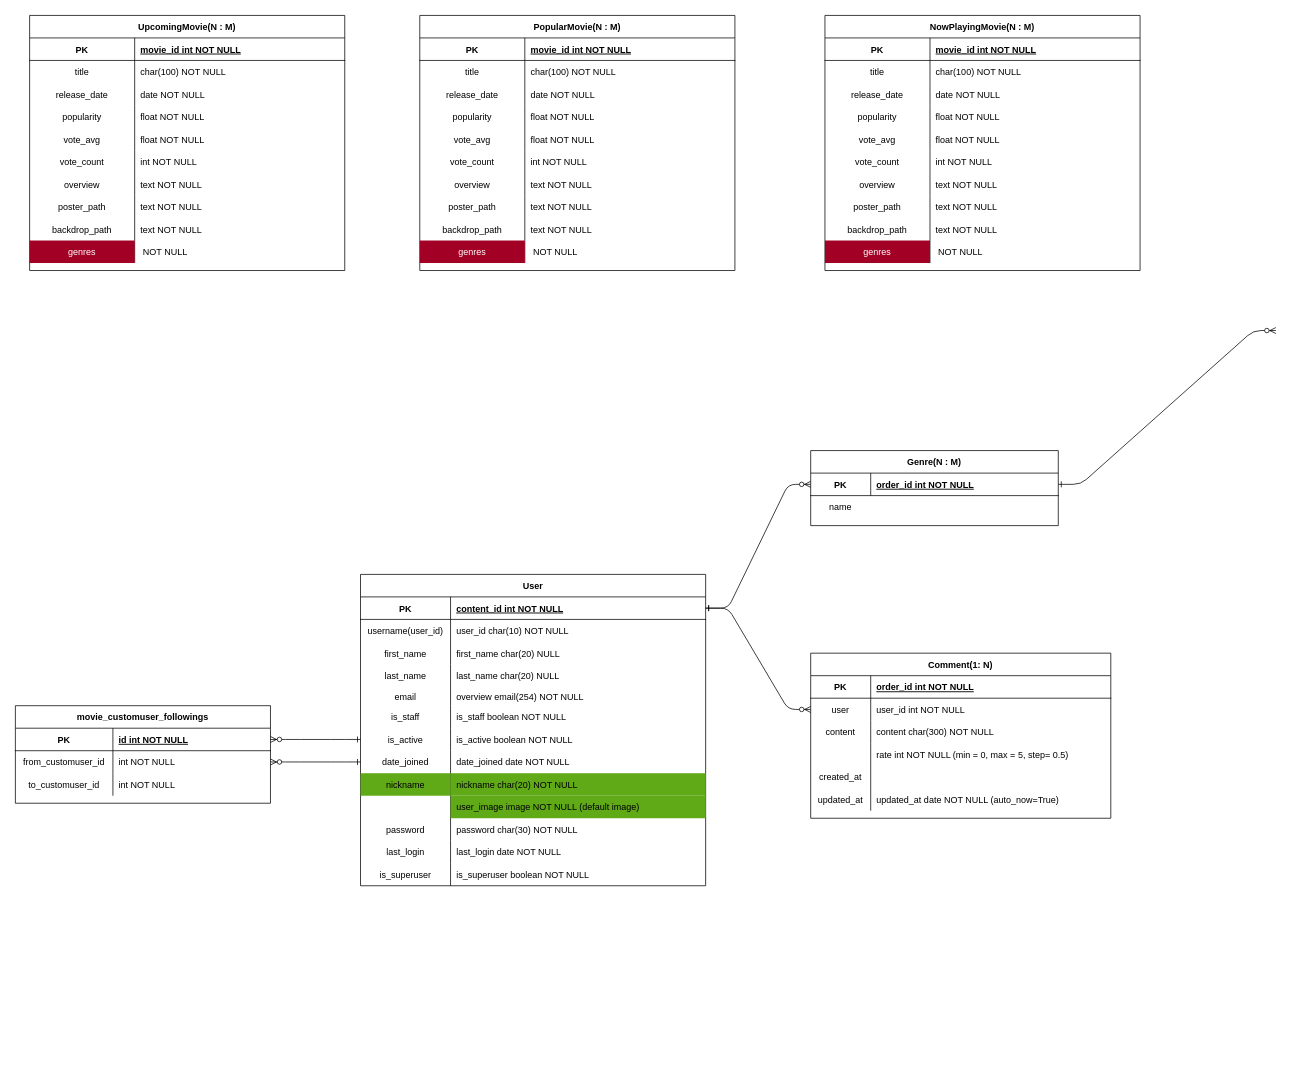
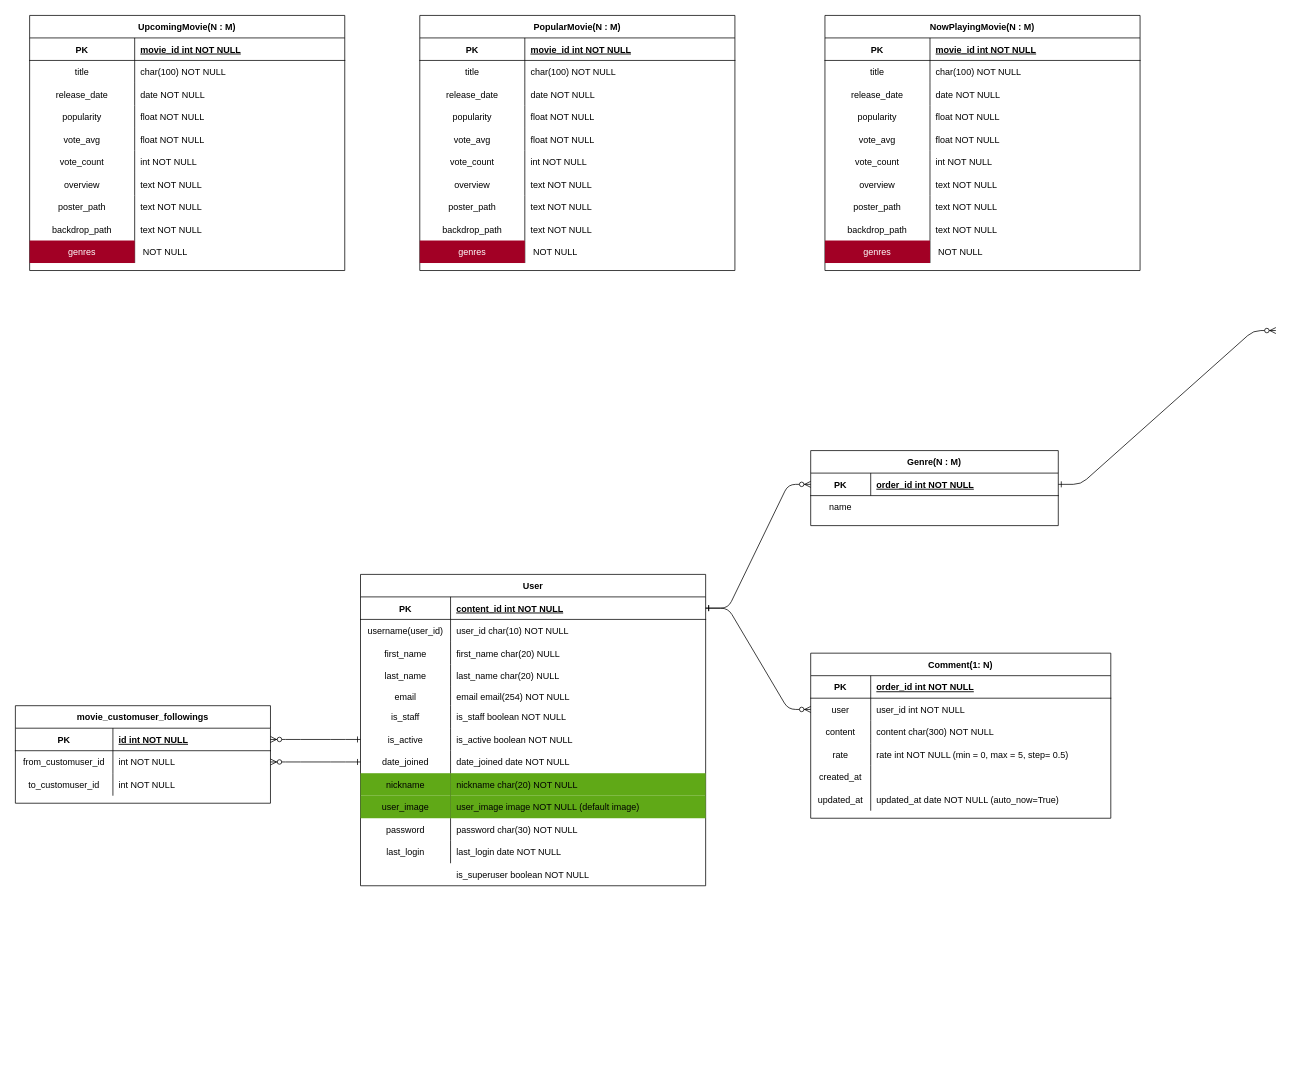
node "overview email(254) NOT NULL": label "overview email(254) NOT NULL" -> "email email(254) NOT NULL"
node "rate": added
node "user_image": added
node "is_superuser": removed
